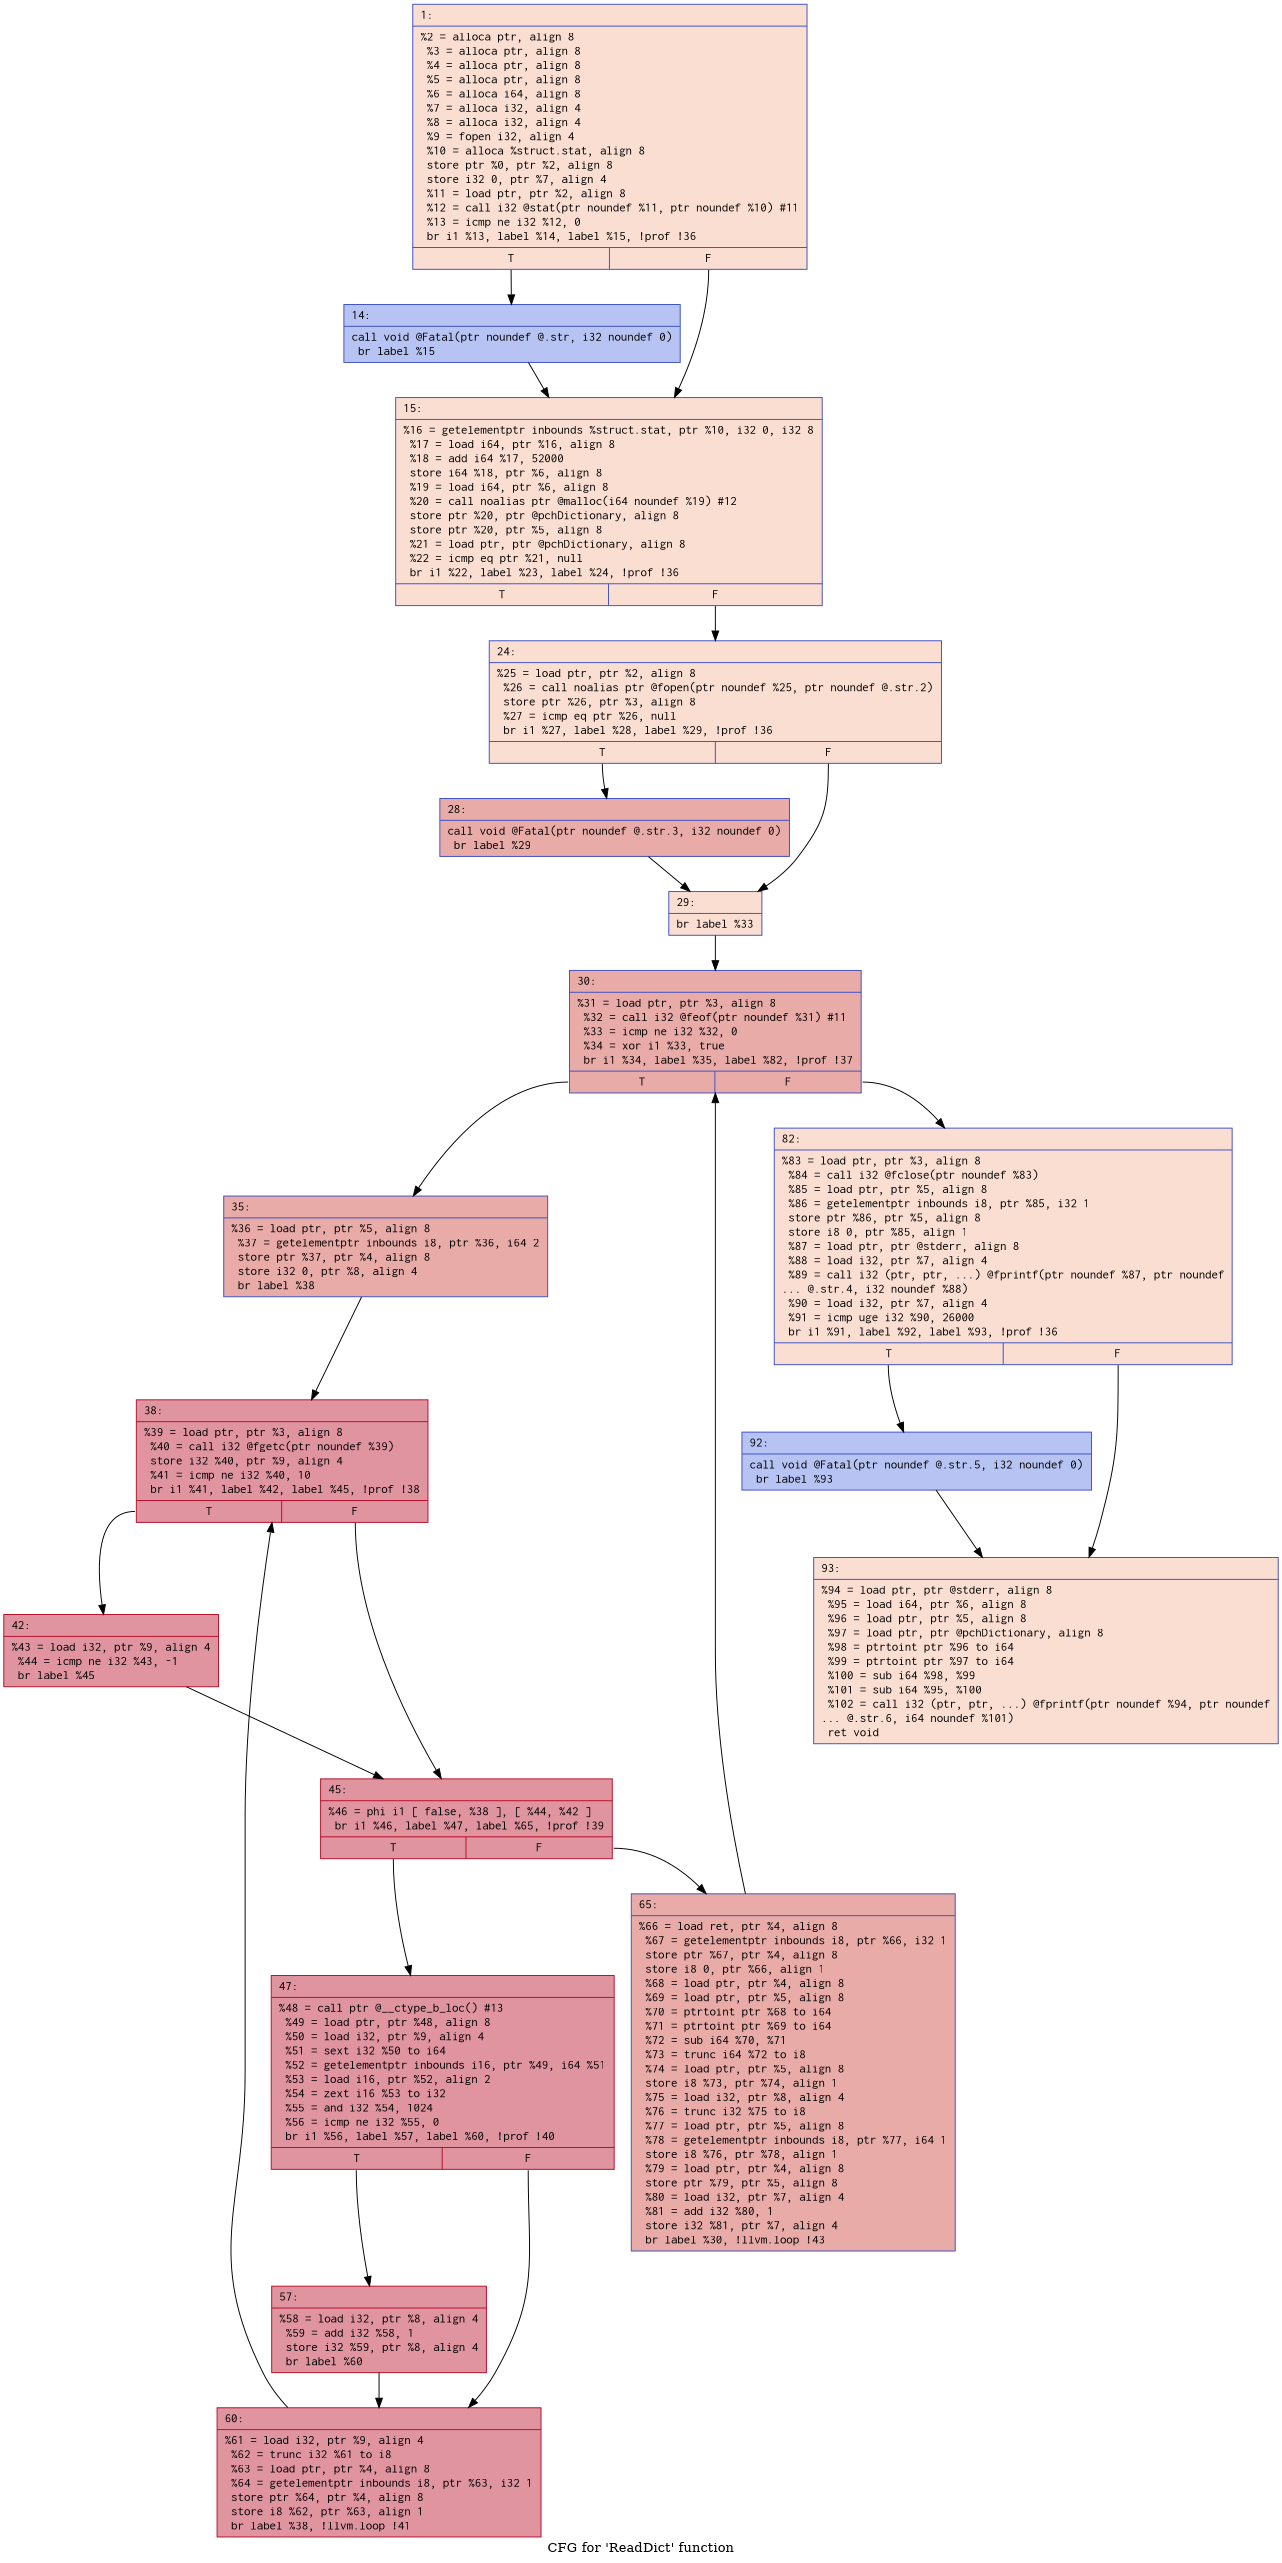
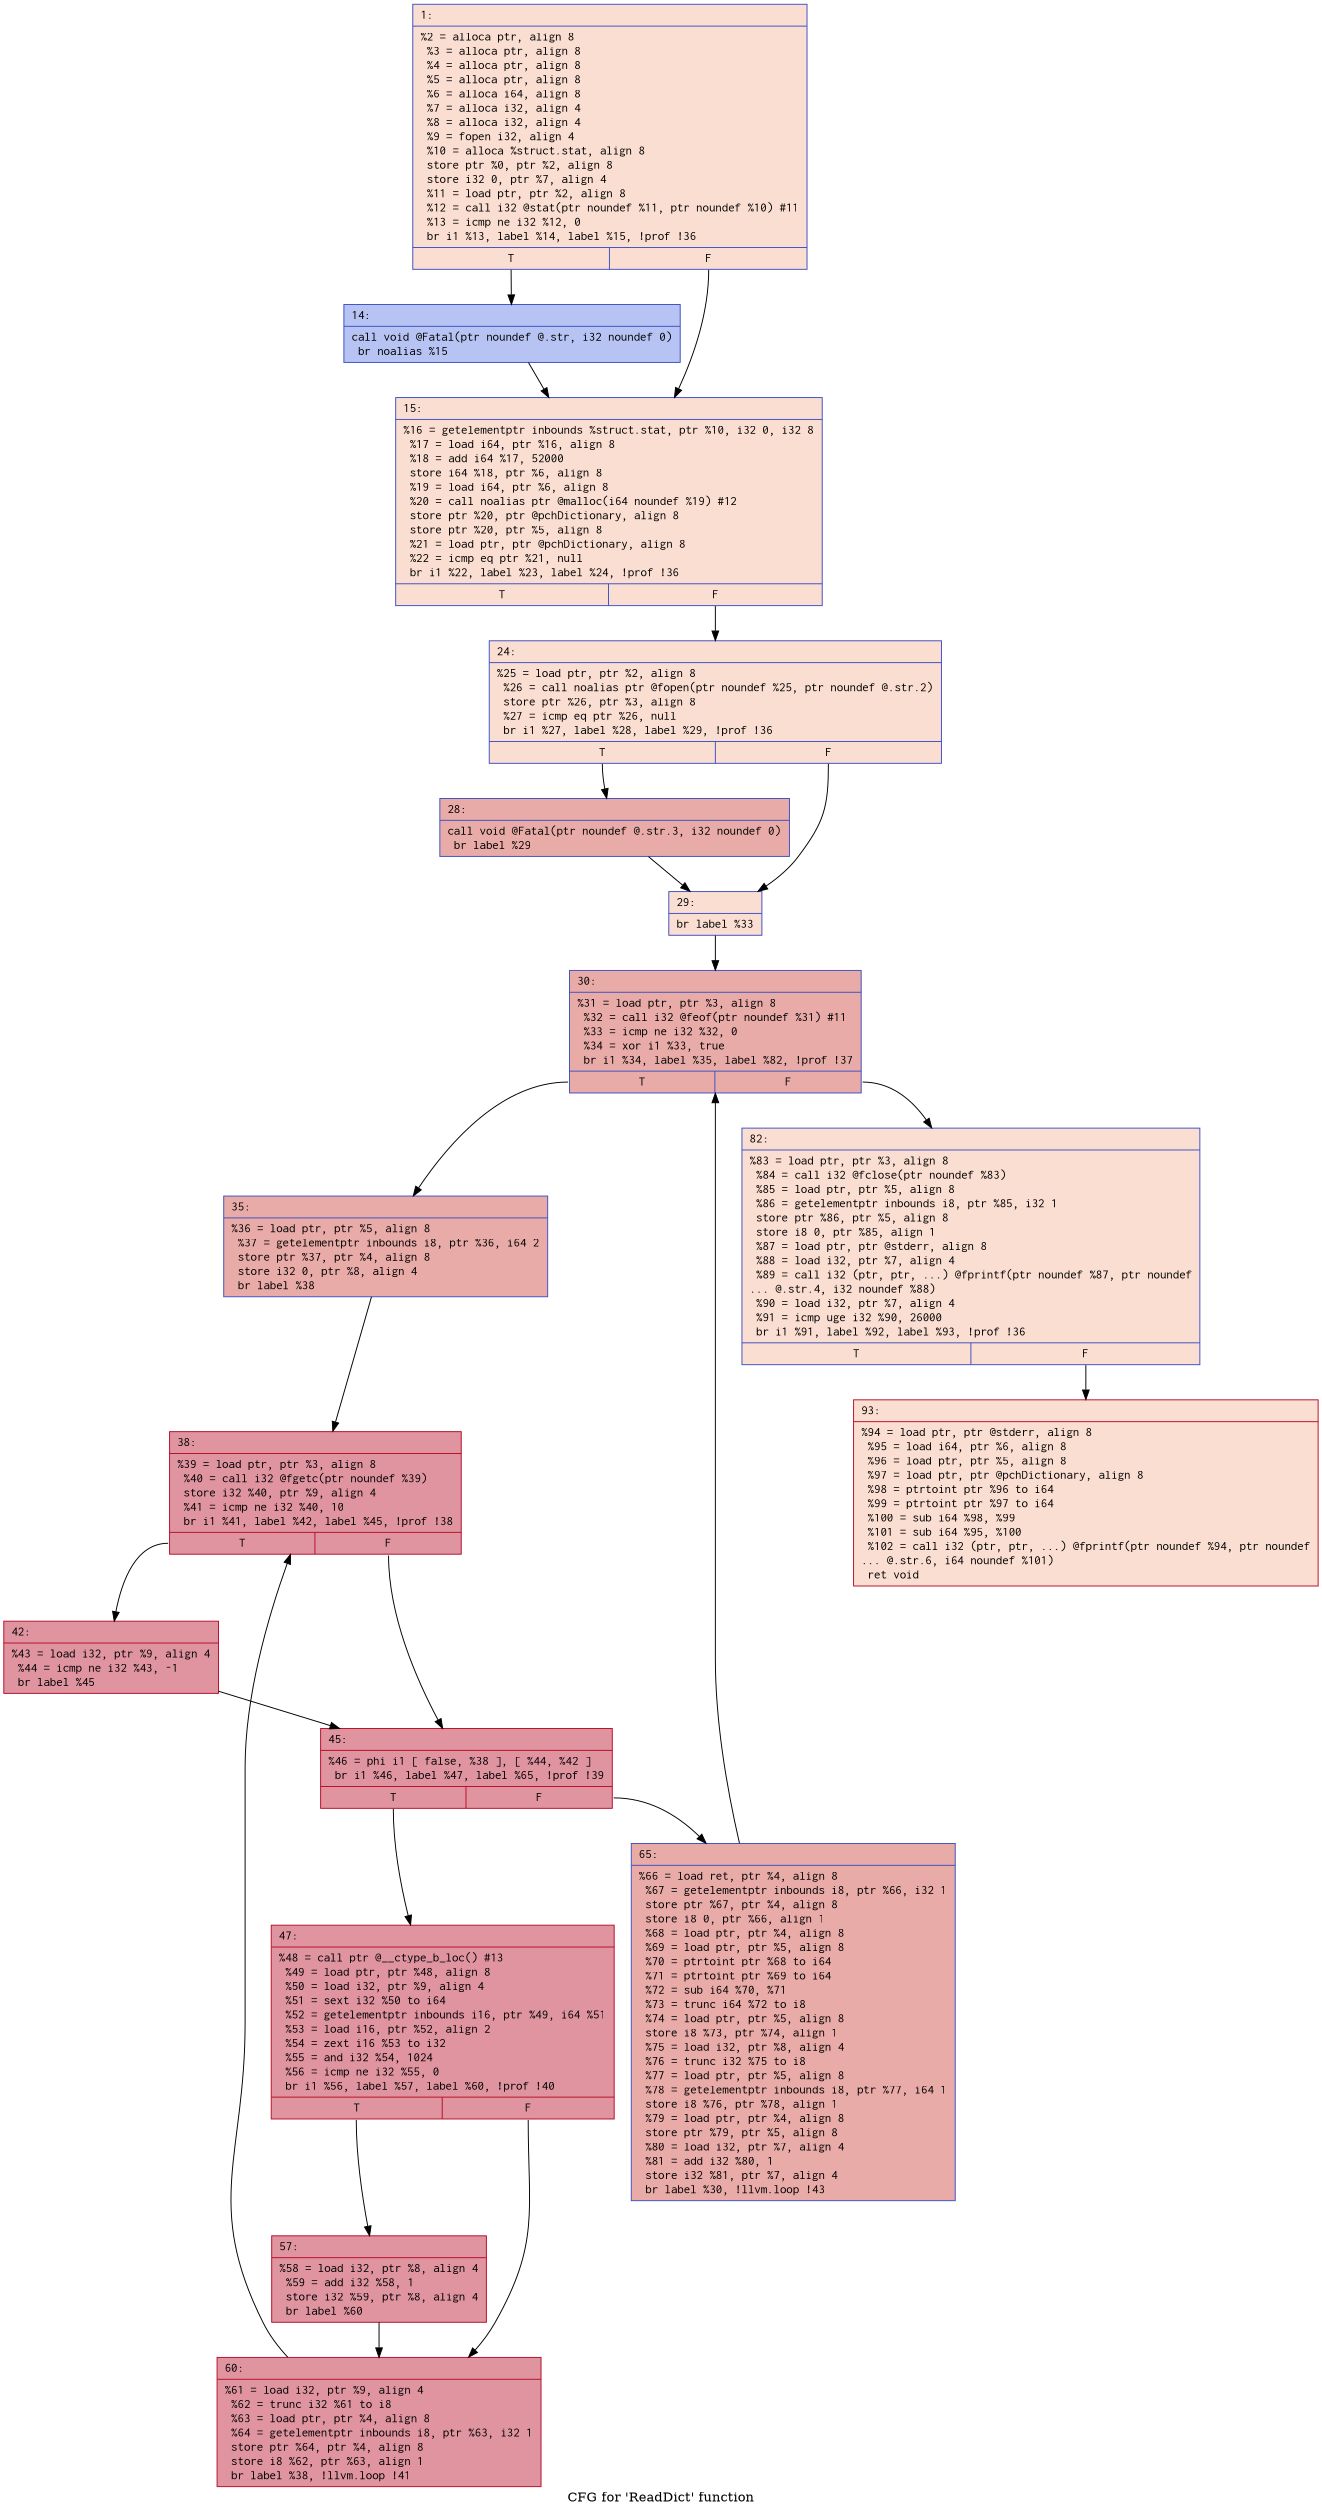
node "14:": text "br label %15" -> "br noalias %15"
node "92:": removed
node "93:": color #3d50c3ff -> #b70d28ff
